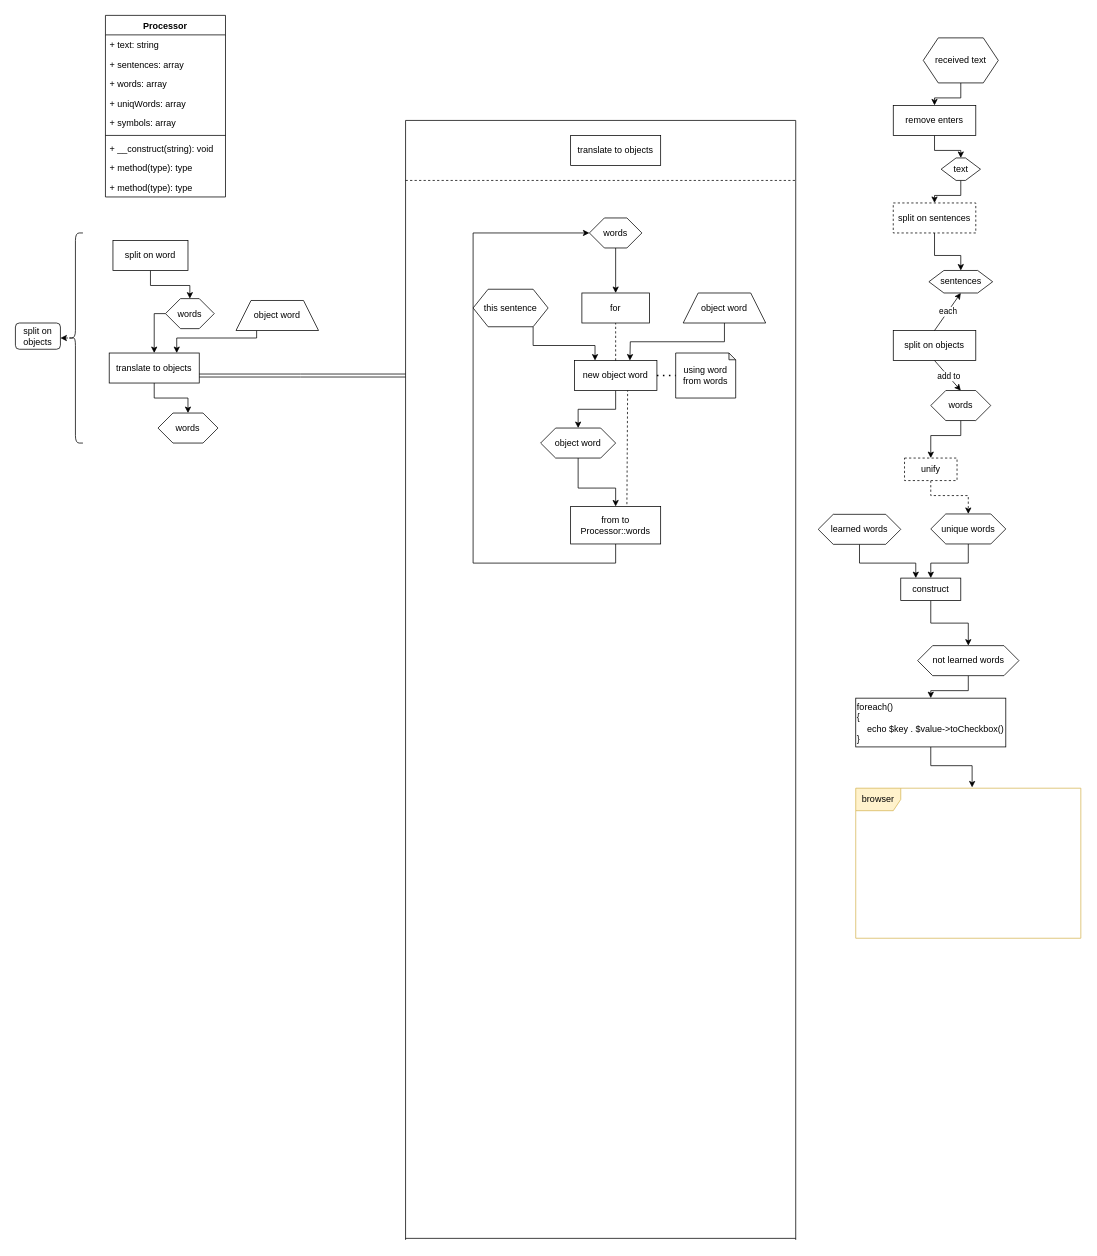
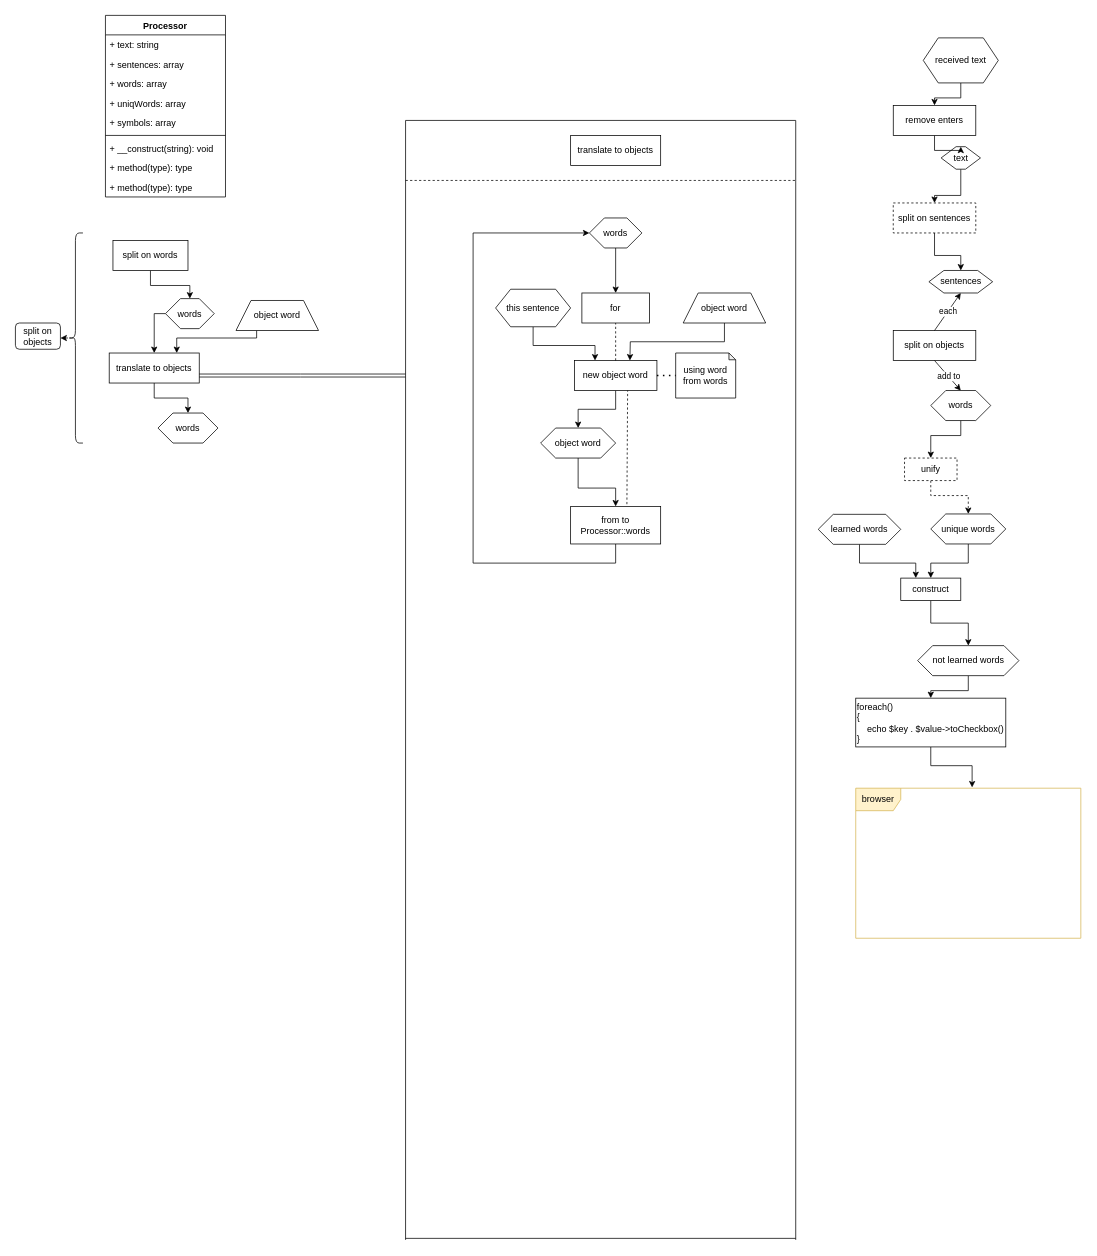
node "text": moved (960, 169) -> (960, 158)
node "split on word": label "split on word" -> "split on words"
node "this sentence": moved (510, 308) -> (533, 308)
